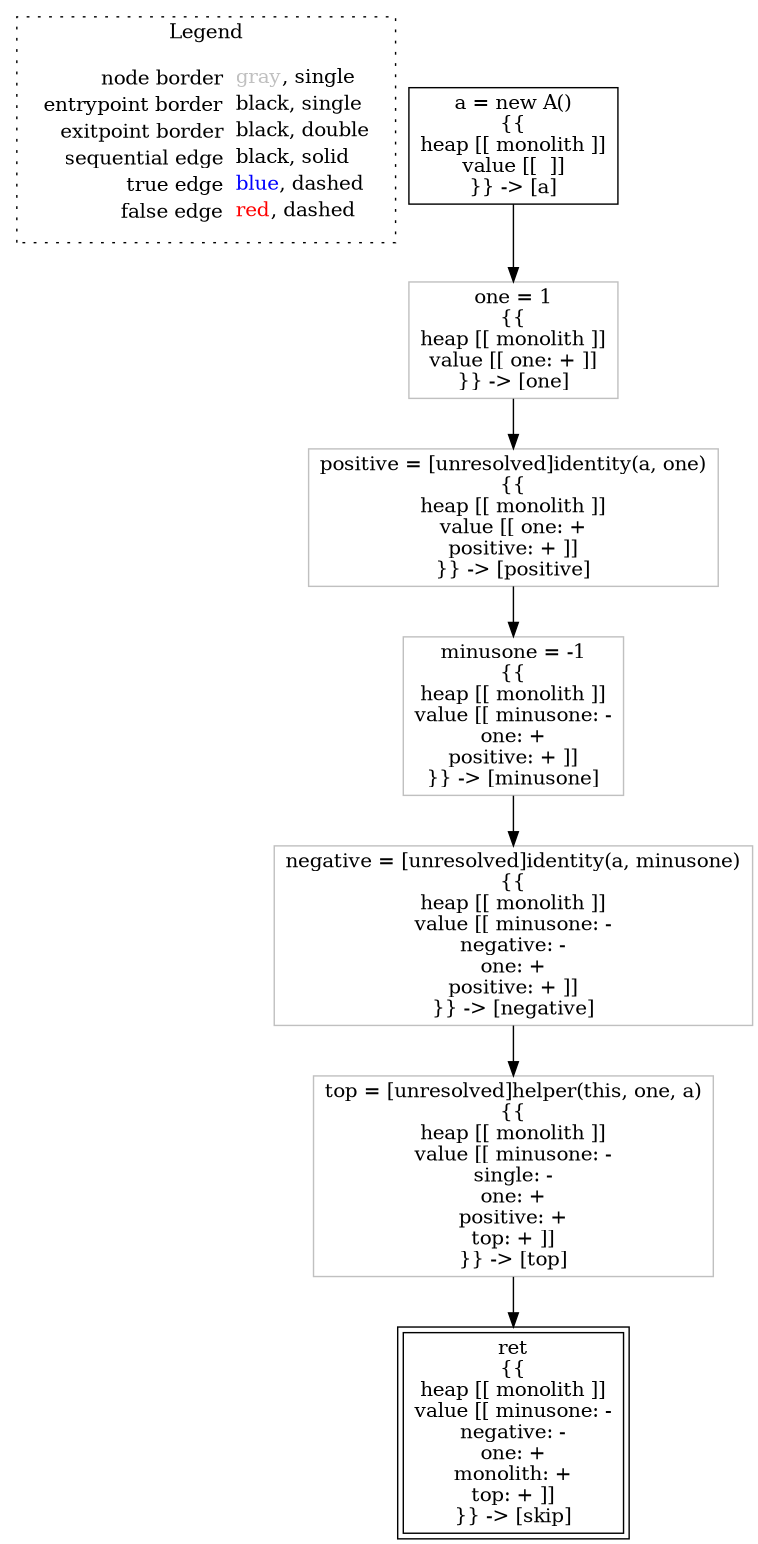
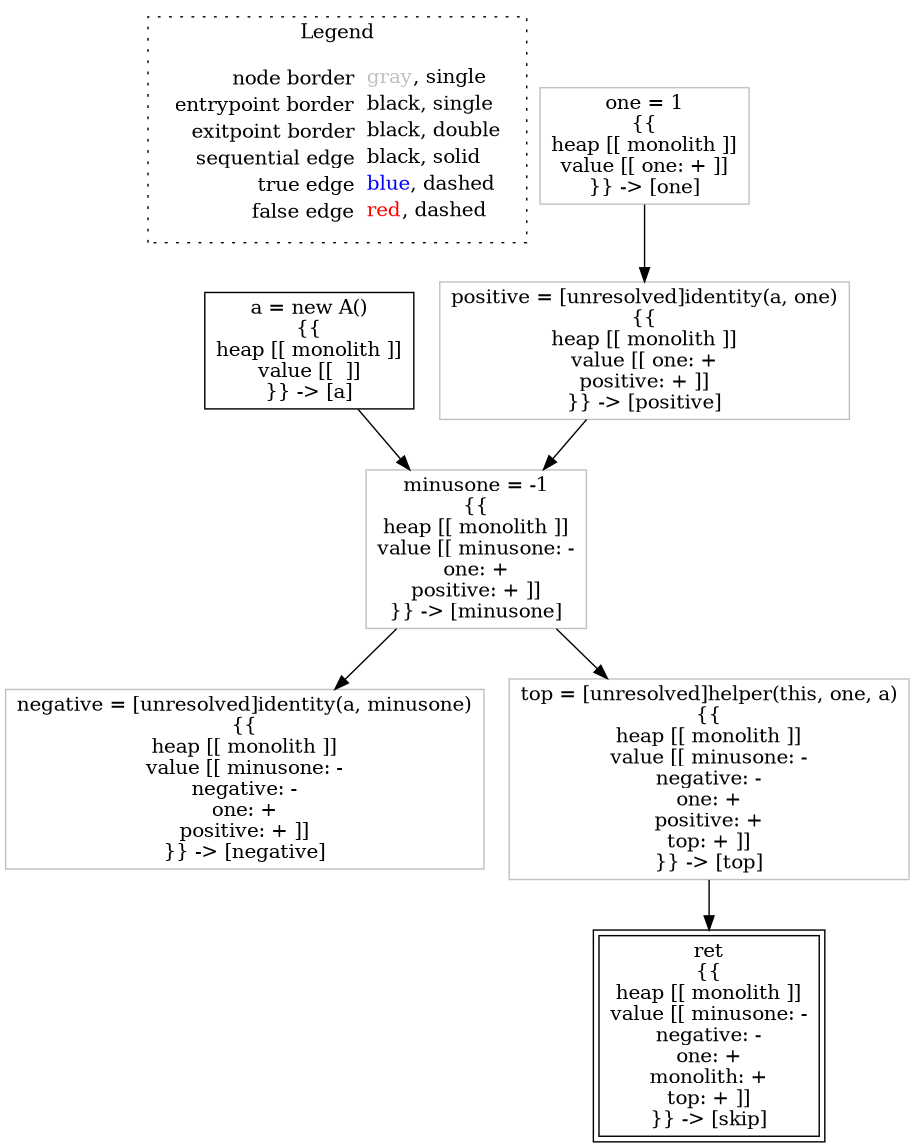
edge "a = new A()" -> "one = 1": now "a = new A()" -> "minusone = -1"
edge "negative = [unresolved]identity(a, minusone)" -> "top = [unresolved]helper(this, one, a)": now "minusone = -1" -> "top = [unresolved]helper(this, one, a)"
node "top = [unresolved]helper(this, one, a)": text "single: -" -> "negative: -"
